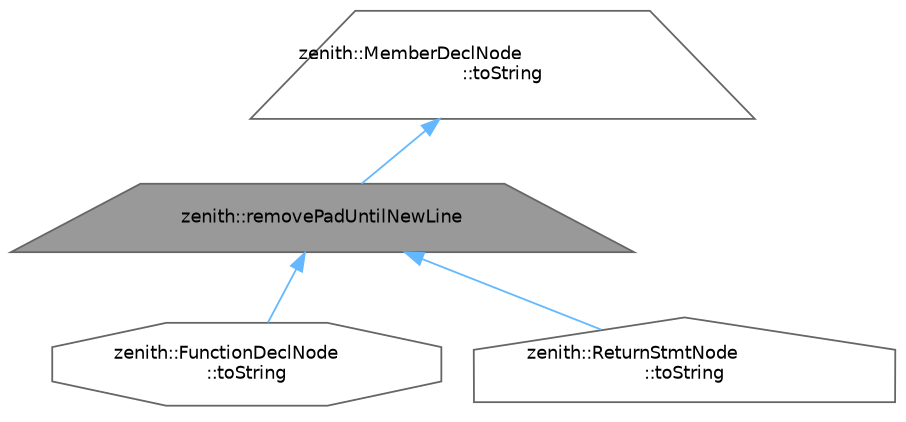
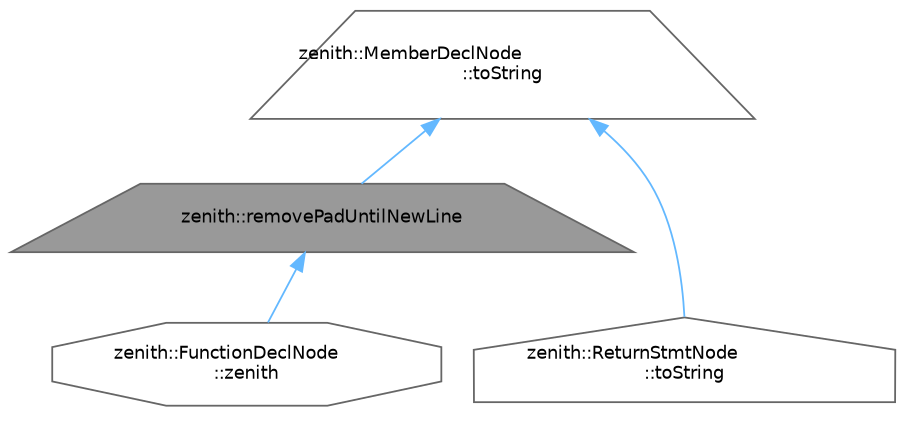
edge "zenith::ReturnStmtNode ::toString" -> "zenith::removePadUntilNewLine": now "zenith::ReturnStmtNode ::toString" -> "zenith::MemberDeclNode ::toString"
node "zenith::FunctionDeclNode ::toString": label "zenith::FunctionDeclNode ::toString" -> "zenith::FunctionDeclNode ::zenith"
